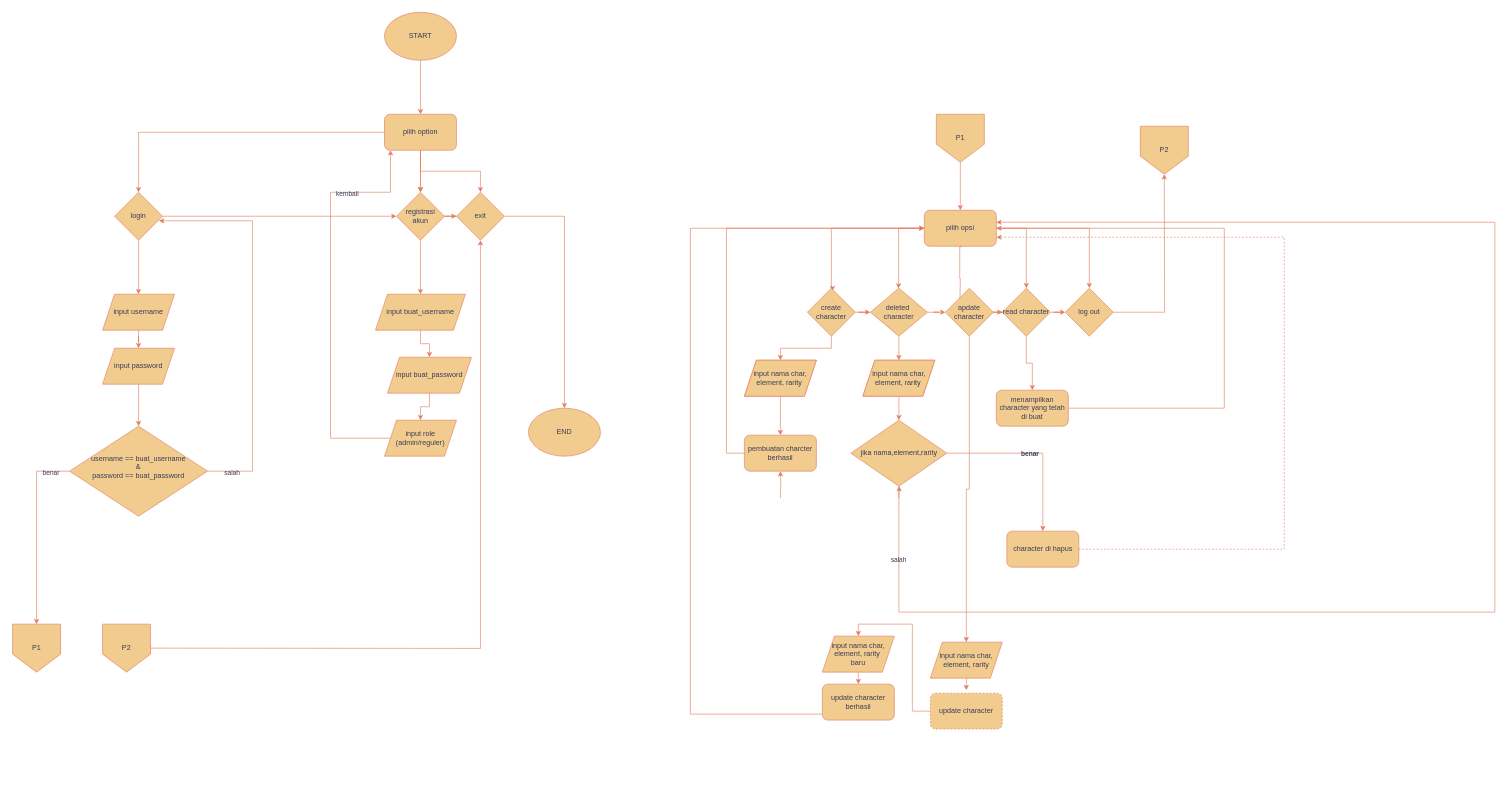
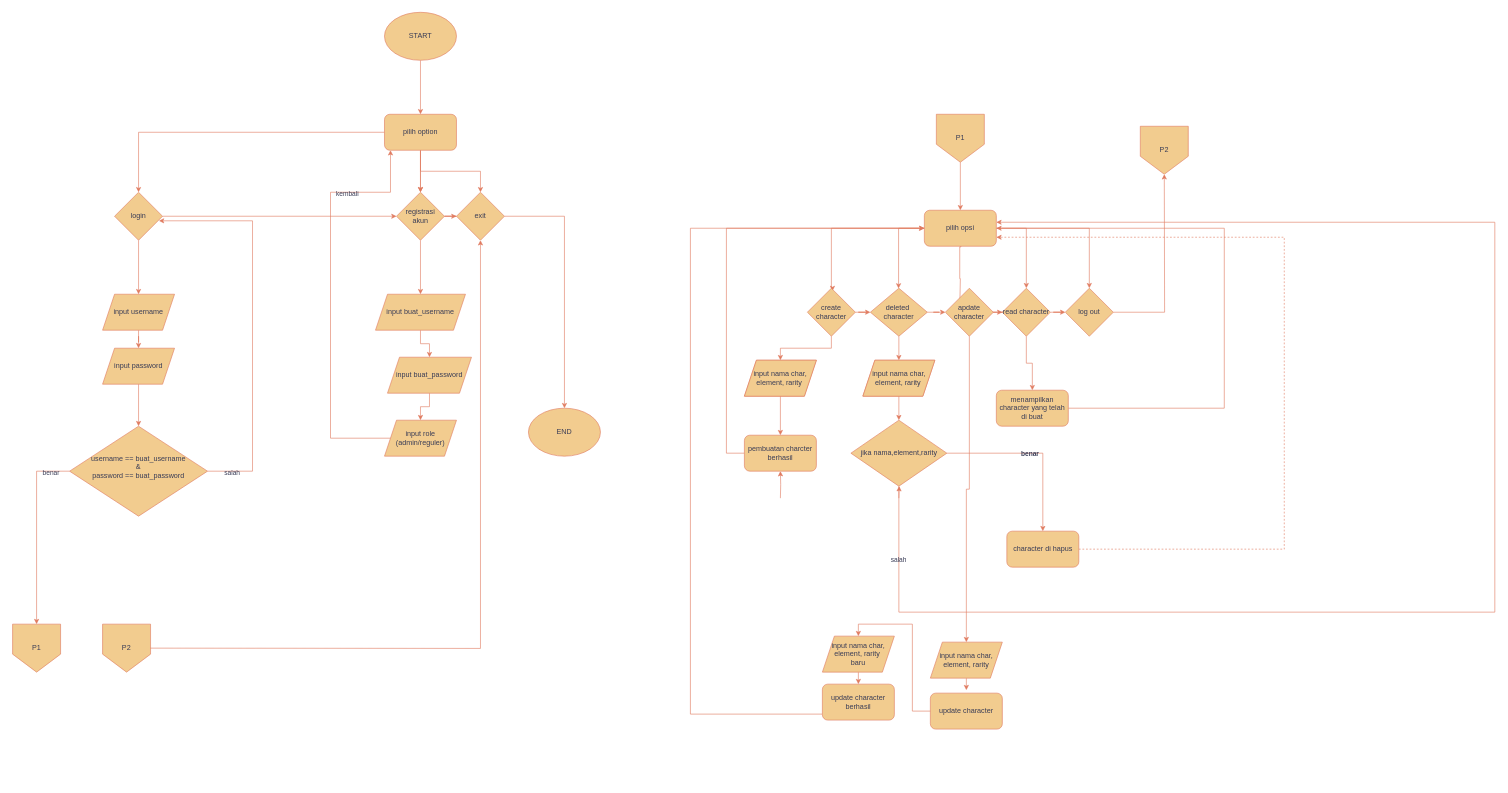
node "update character": style dashed -> solid
